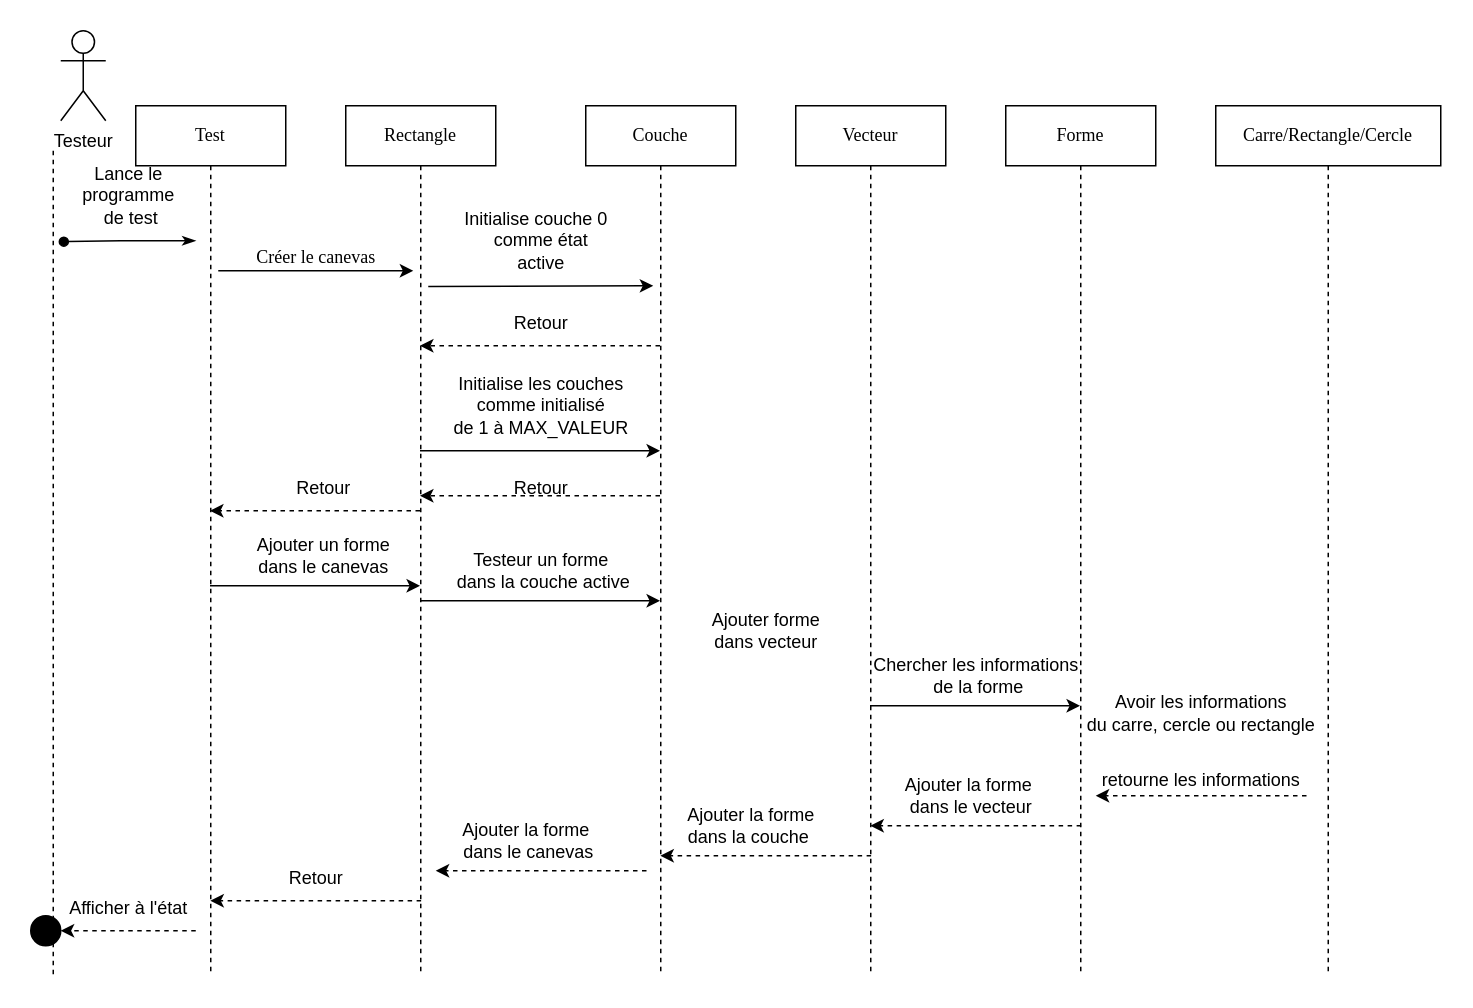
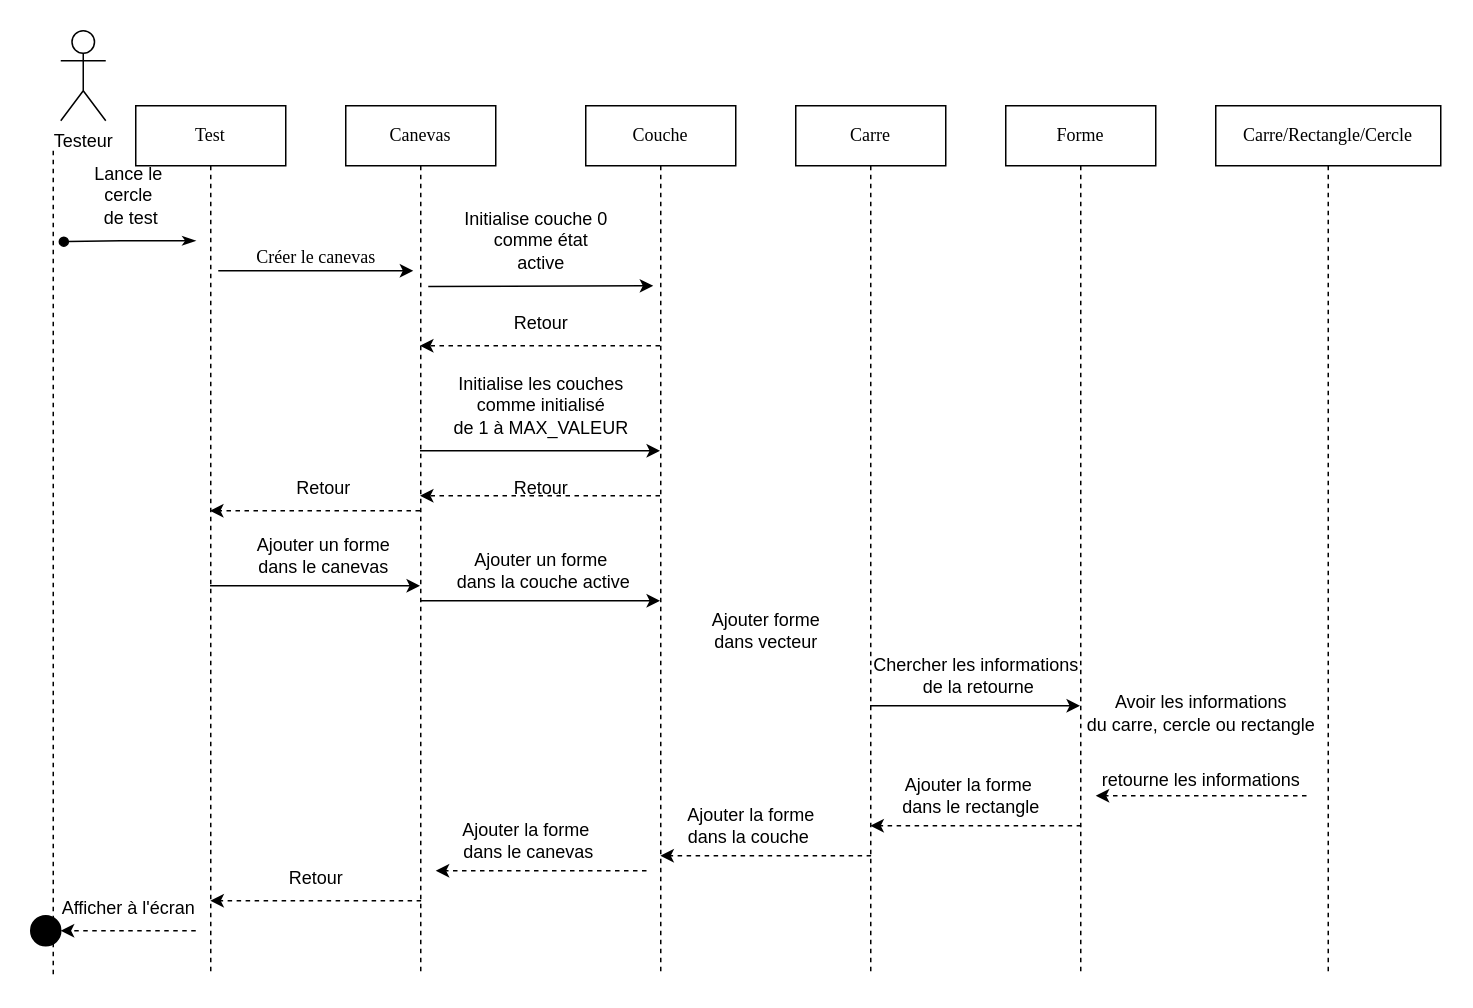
node "Rectangle": label "Rectangle" -> "Canevas"
node "Vecteur": label "Vecteur" -> "Carre"
node "Lance le programme de test": label "Lance le programme de test" -> "Lance le cercle de test"
node "Testeur un forme dans la couche active": label "Testeur un forme dans la couche active" -> "Ajouter un forme dans la couche active"
node "Chercher les informations de la forme": label "Chercher les informations de la forme" -> "Chercher les informations de la retourne"
node "Ajouter la forme dans le vecteur": label "Ajouter la forme dans le vecteur" -> "Ajouter la forme dans le rectangle"
node "Afficher à l'état": label "Afficher à l'état" -> "Afficher à l'écran"
